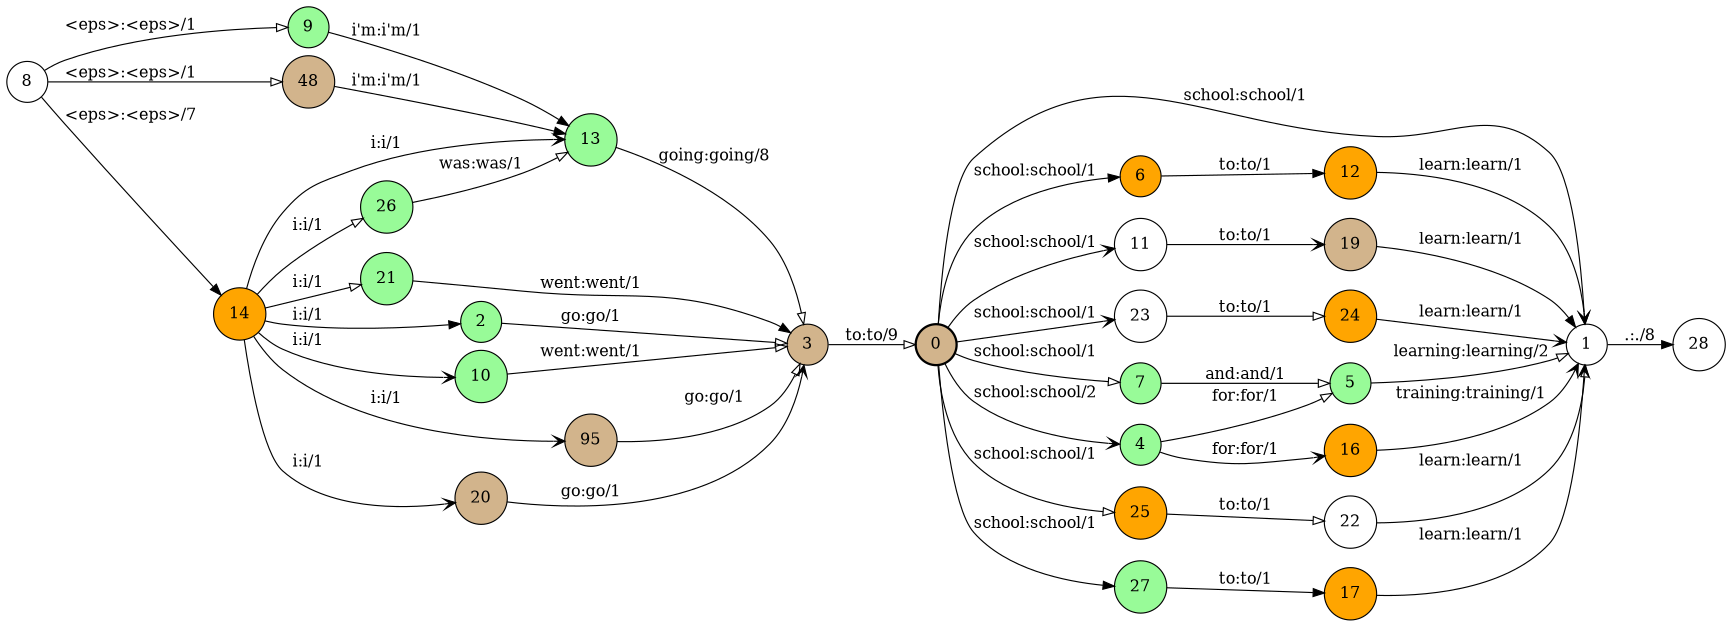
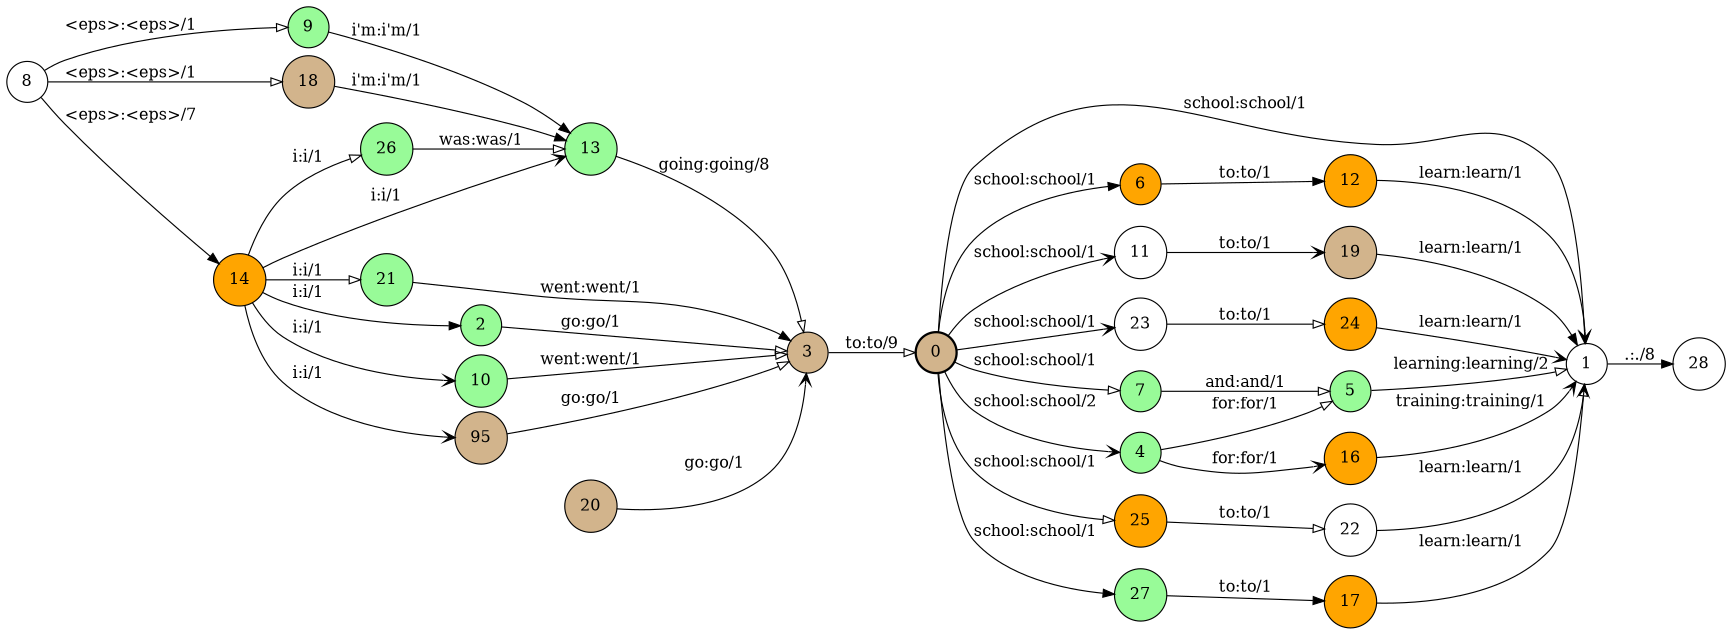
node "48": label "48" -> "18"
edge "14" -> "20": removed, label "i:i/1"
